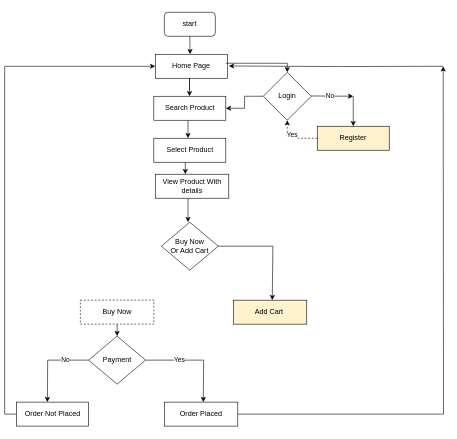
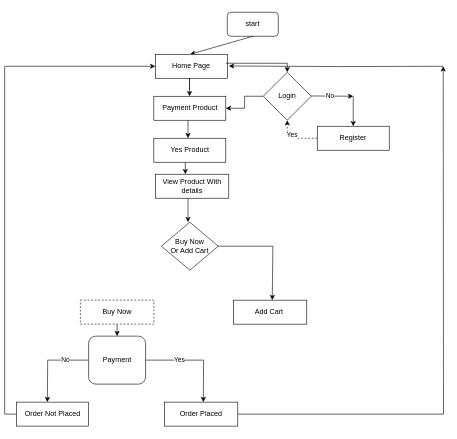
node "start": moved (190, 24) -> (253, 24)
node "Search Product": label "Search Product" -> "Payment Product"
node "Register": fillcolor #fff2cc -> #ffffff
node "Select Product": label "Select Product" -> "Yes Product"
node "Add Cart": fillcolor #fff2cc -> #ffffff
node "Payment": shape diamond -> rounded rectangle
